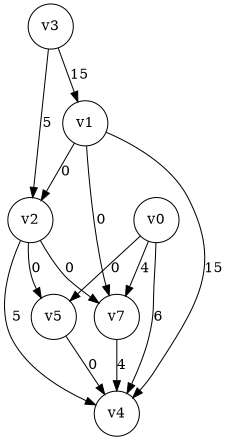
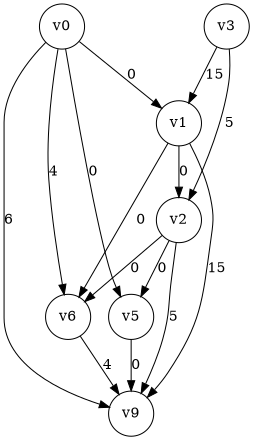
edge "v0" -> "v1": added, label "0"
node "v7": label "v7" -> "v6"
node "v4": label "v4" -> "v9"
